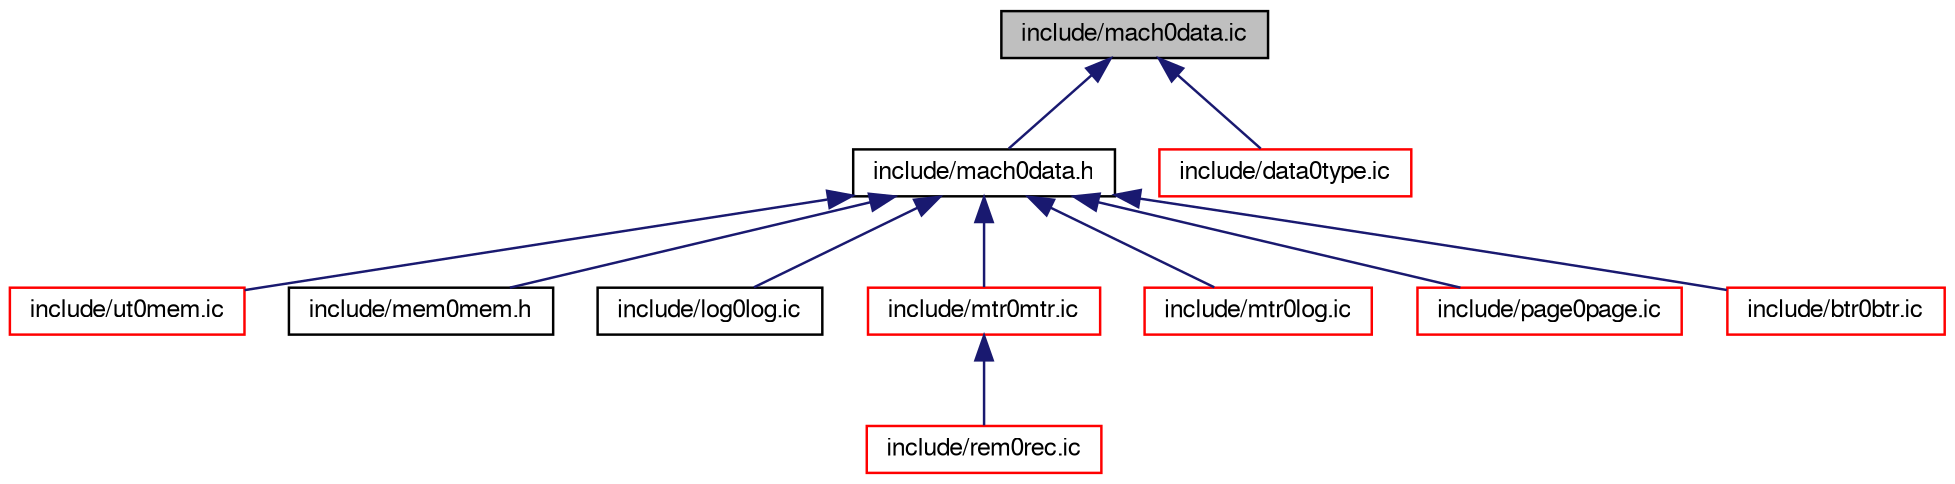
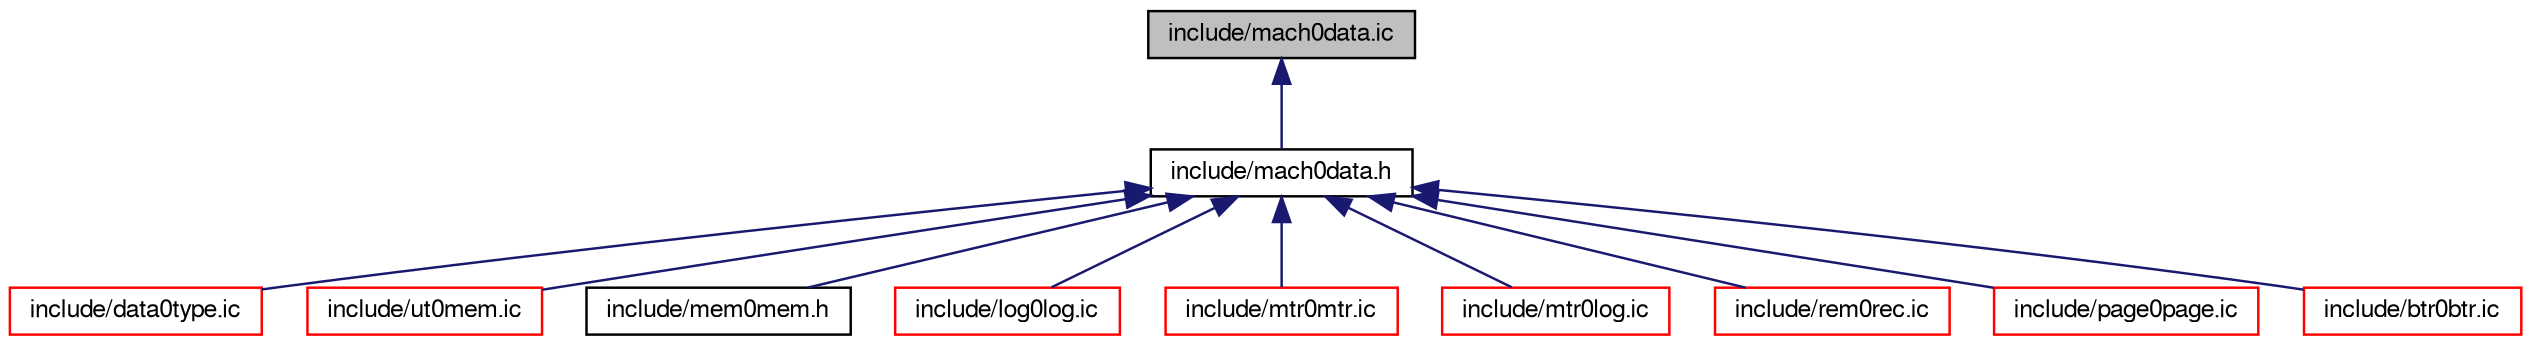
edge "include/data0type.ic" -> "include/mach0data.ic": now "include/data0type.ic" -> "include/mach0data.h"
node "include/log0log.ic": color black -> red
edge "include/rem0rec.ic" -> "include/mtr0mtr.ic": now "include/rem0rec.ic" -> "include/mach0data.h"
